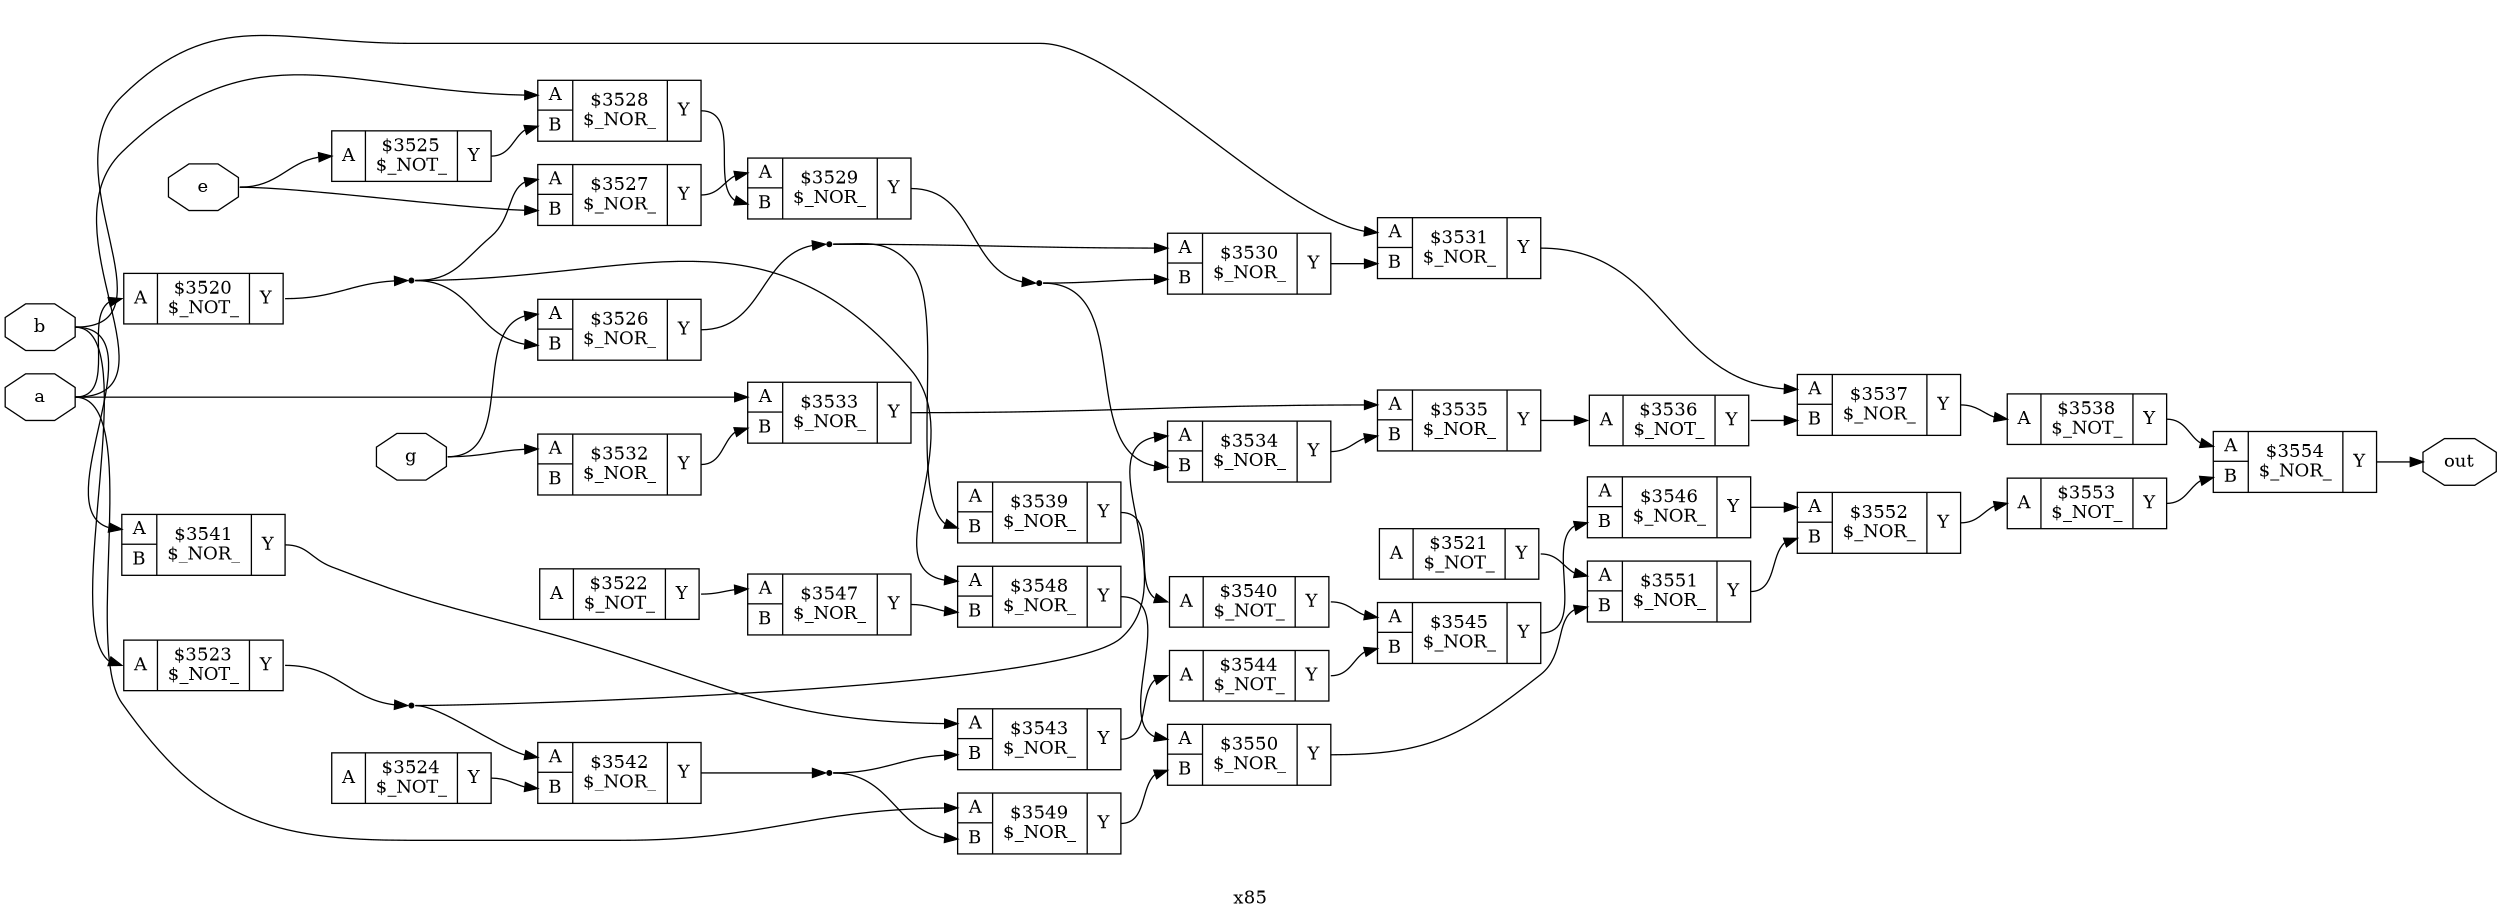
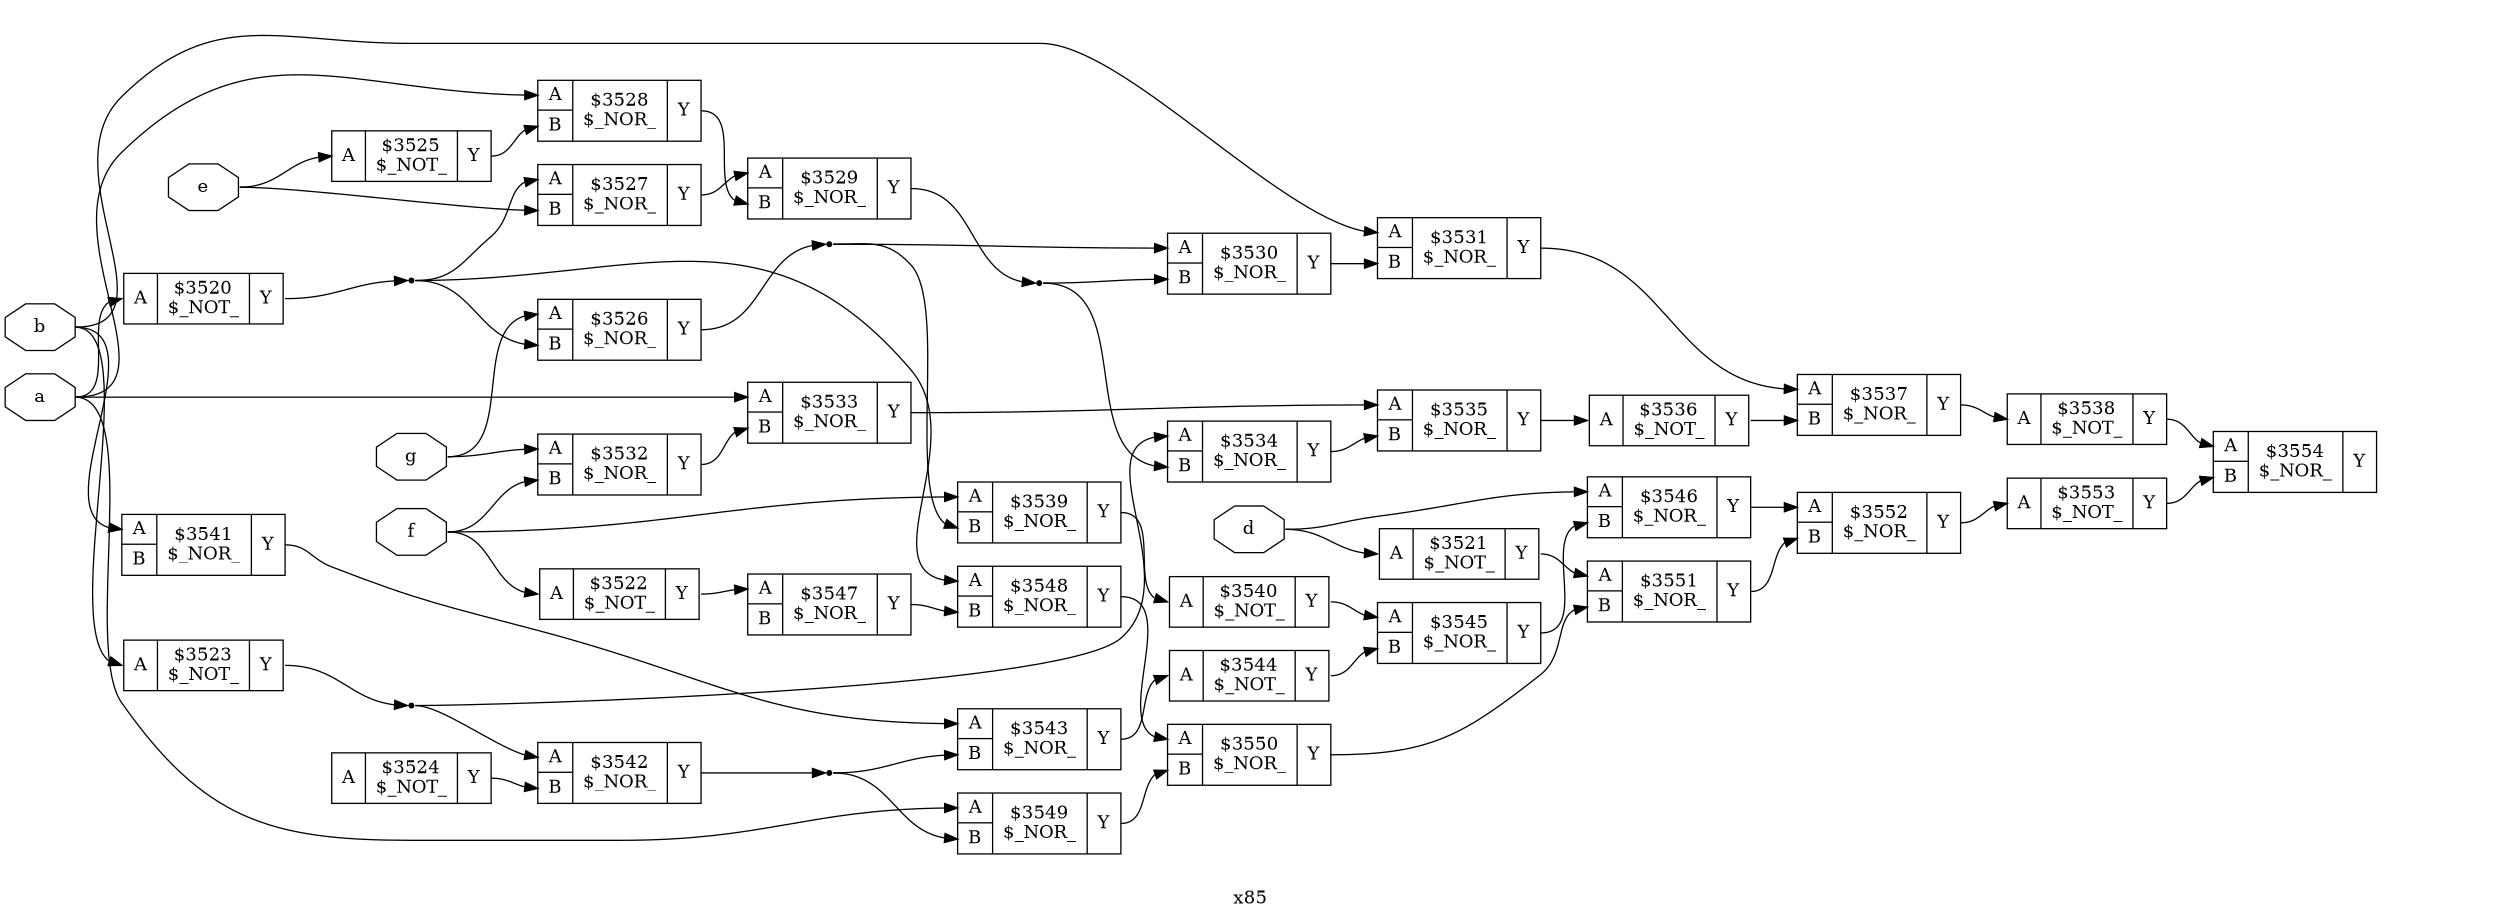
node "out": removed
node "d": added
node "f": added
